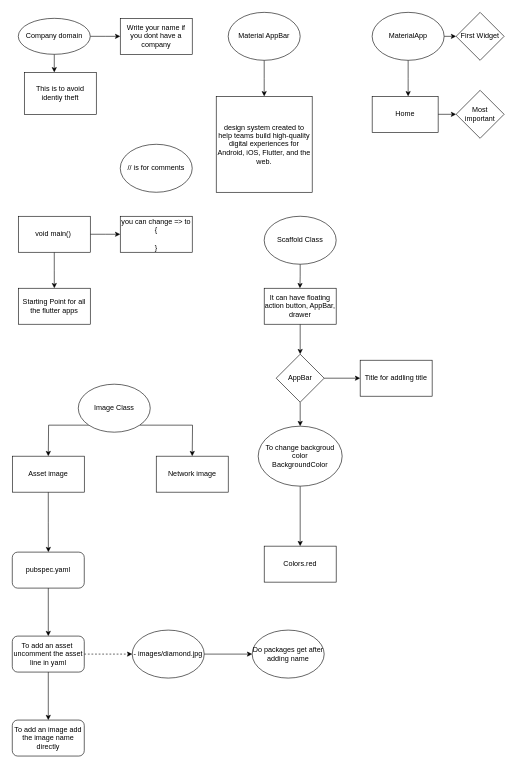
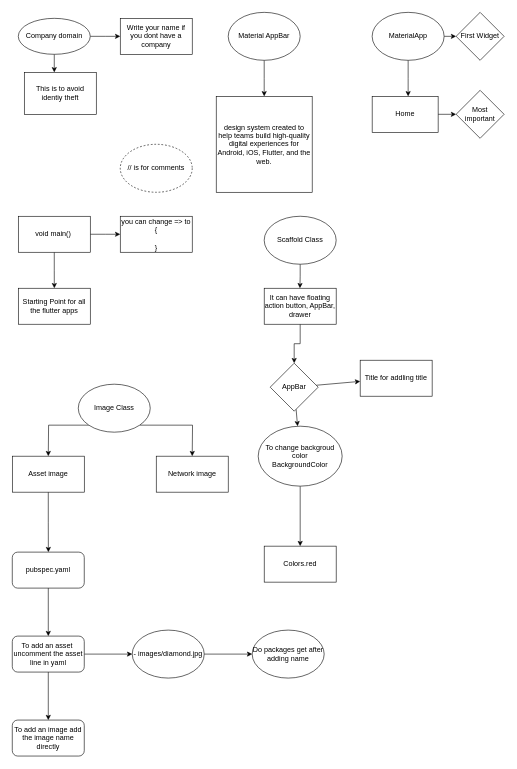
node "// is for comments": style solid -> dashed
node "AppBar": moved (300, 378) -> (294, 387)
edge "To add an asset uncomment the asset line in yaml" -> "- images/diamond.jpg": style dashed -> solid
